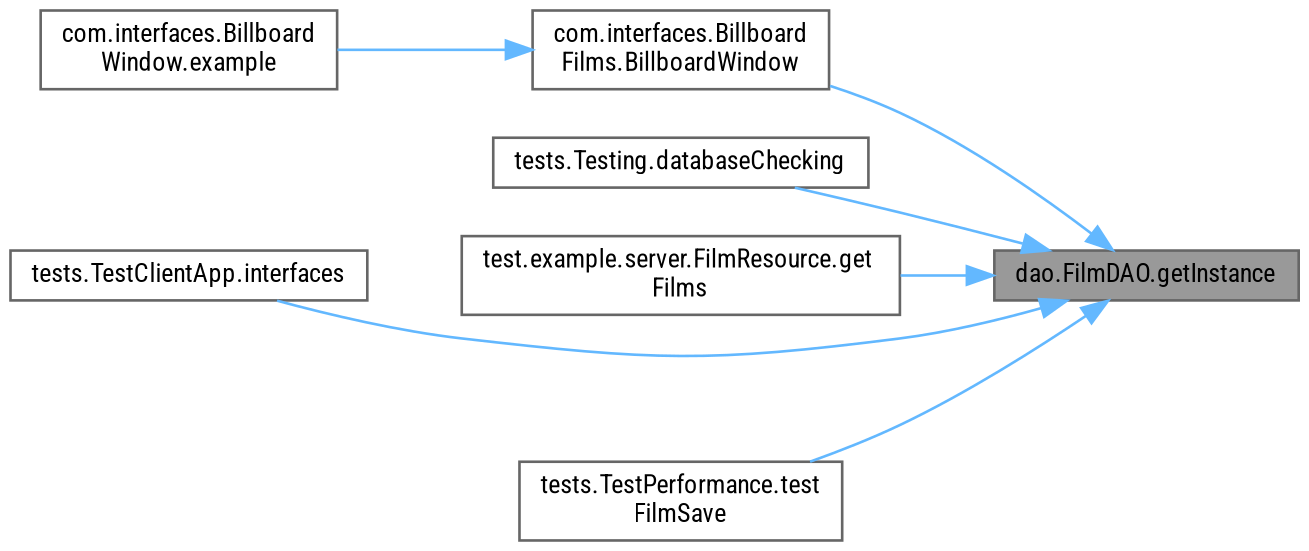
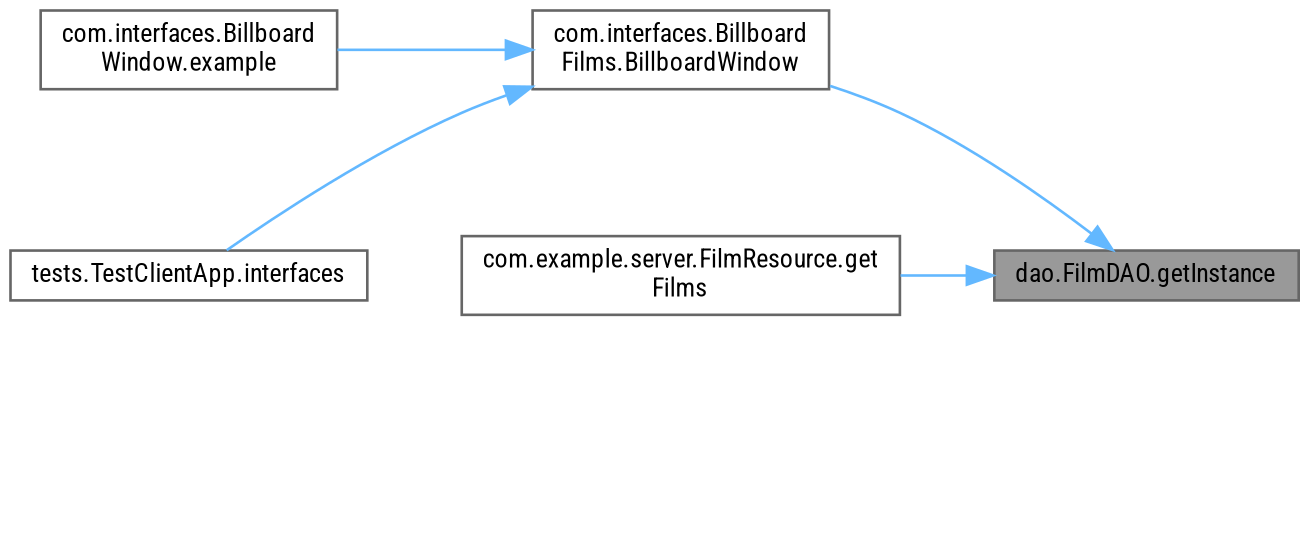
node "tests.Testing.databaseChecking": removed
node "test.example.server.FilmResource.get Films": label "test.example.server.FilmResource.get Films" -> "com.example.server.FilmResource.get Films"
edge "tests.TestClientApp.interfaces" -> "dao.FilmDAO.getInstance": now "tests.TestClientApp.interfaces" -> "com.interfaces.Billboard Films.BillboardWindow"
node "tests.TestPerformance.test FilmSave": removed
